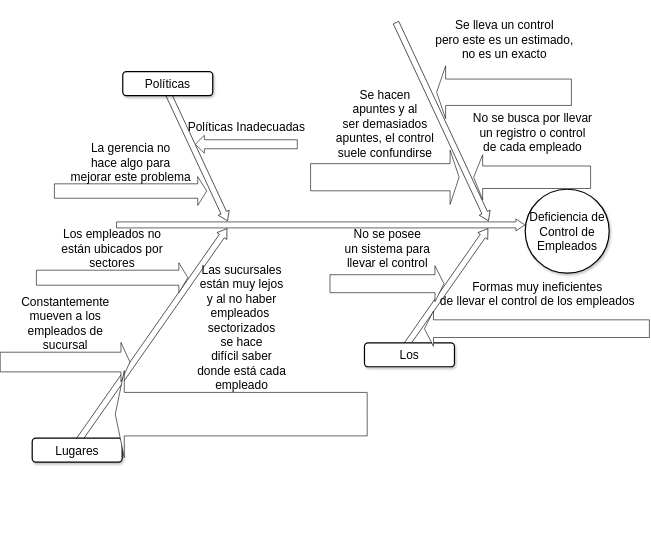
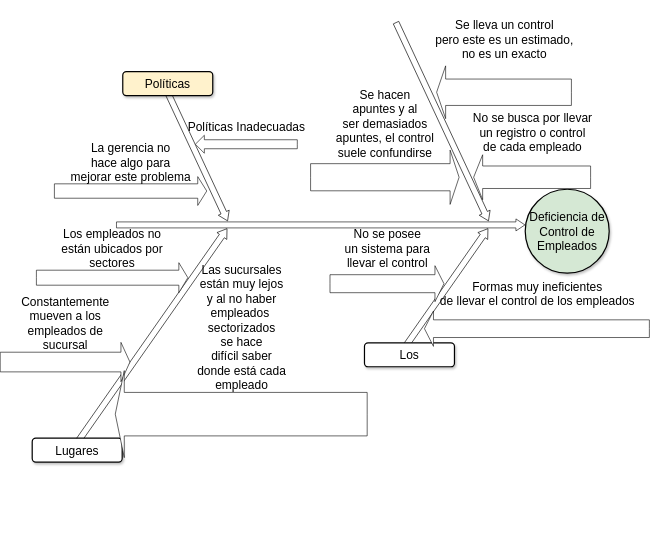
node "Políticas": fillcolor #ffffff -> #fff2cc
node "Deficiencia de Control de Empleados": fillcolor #ffffff -> #d5e8d4
